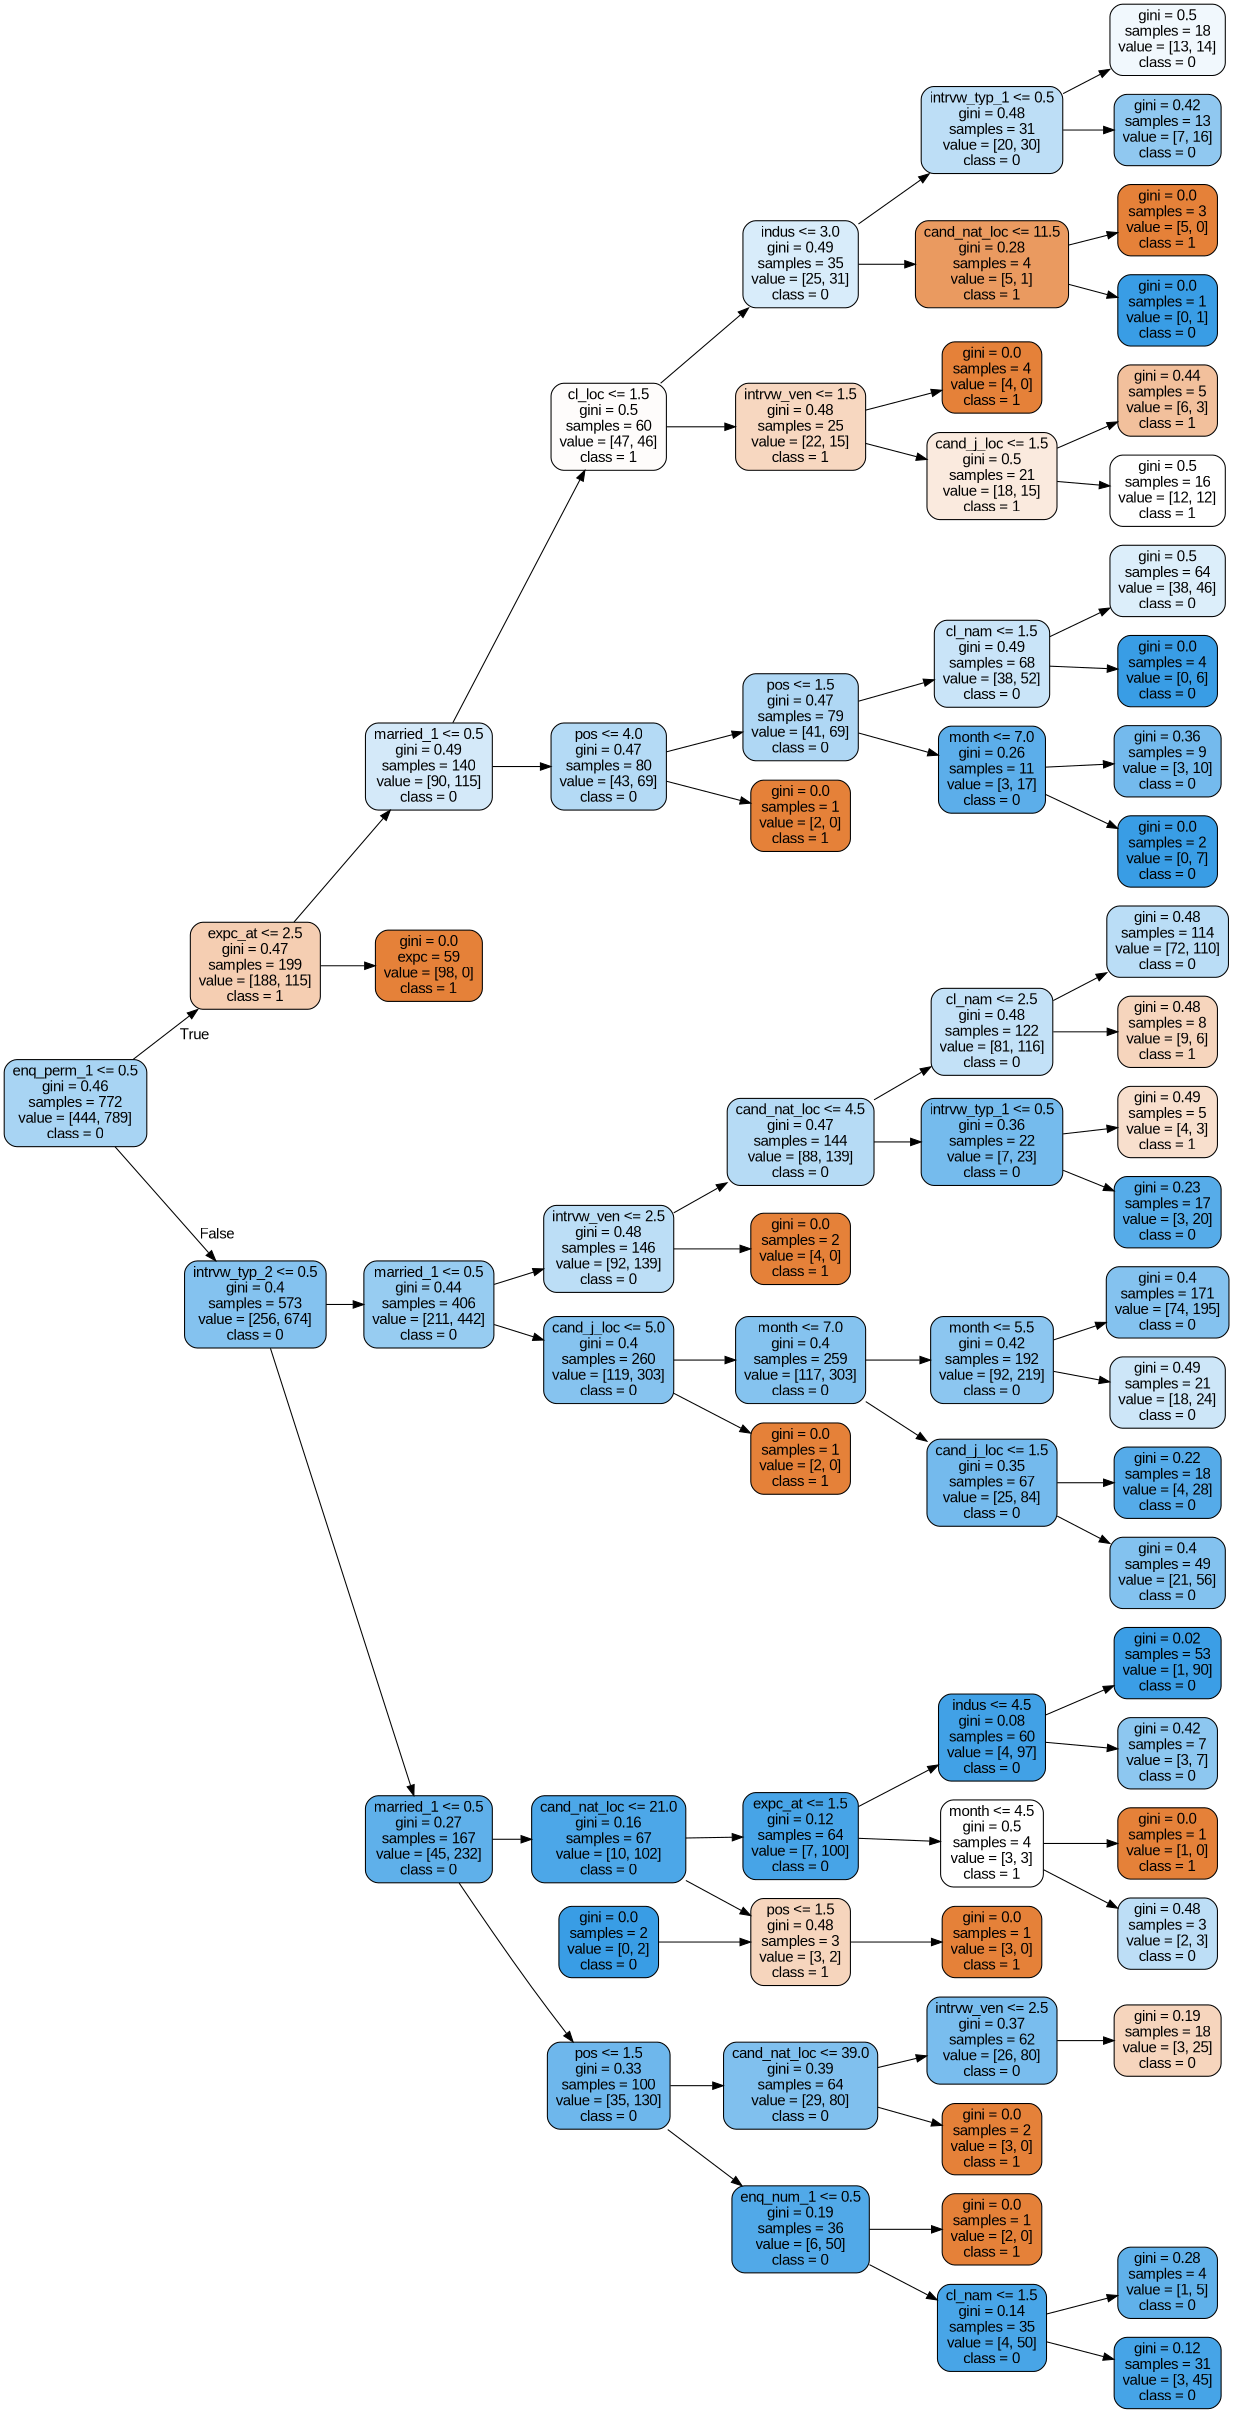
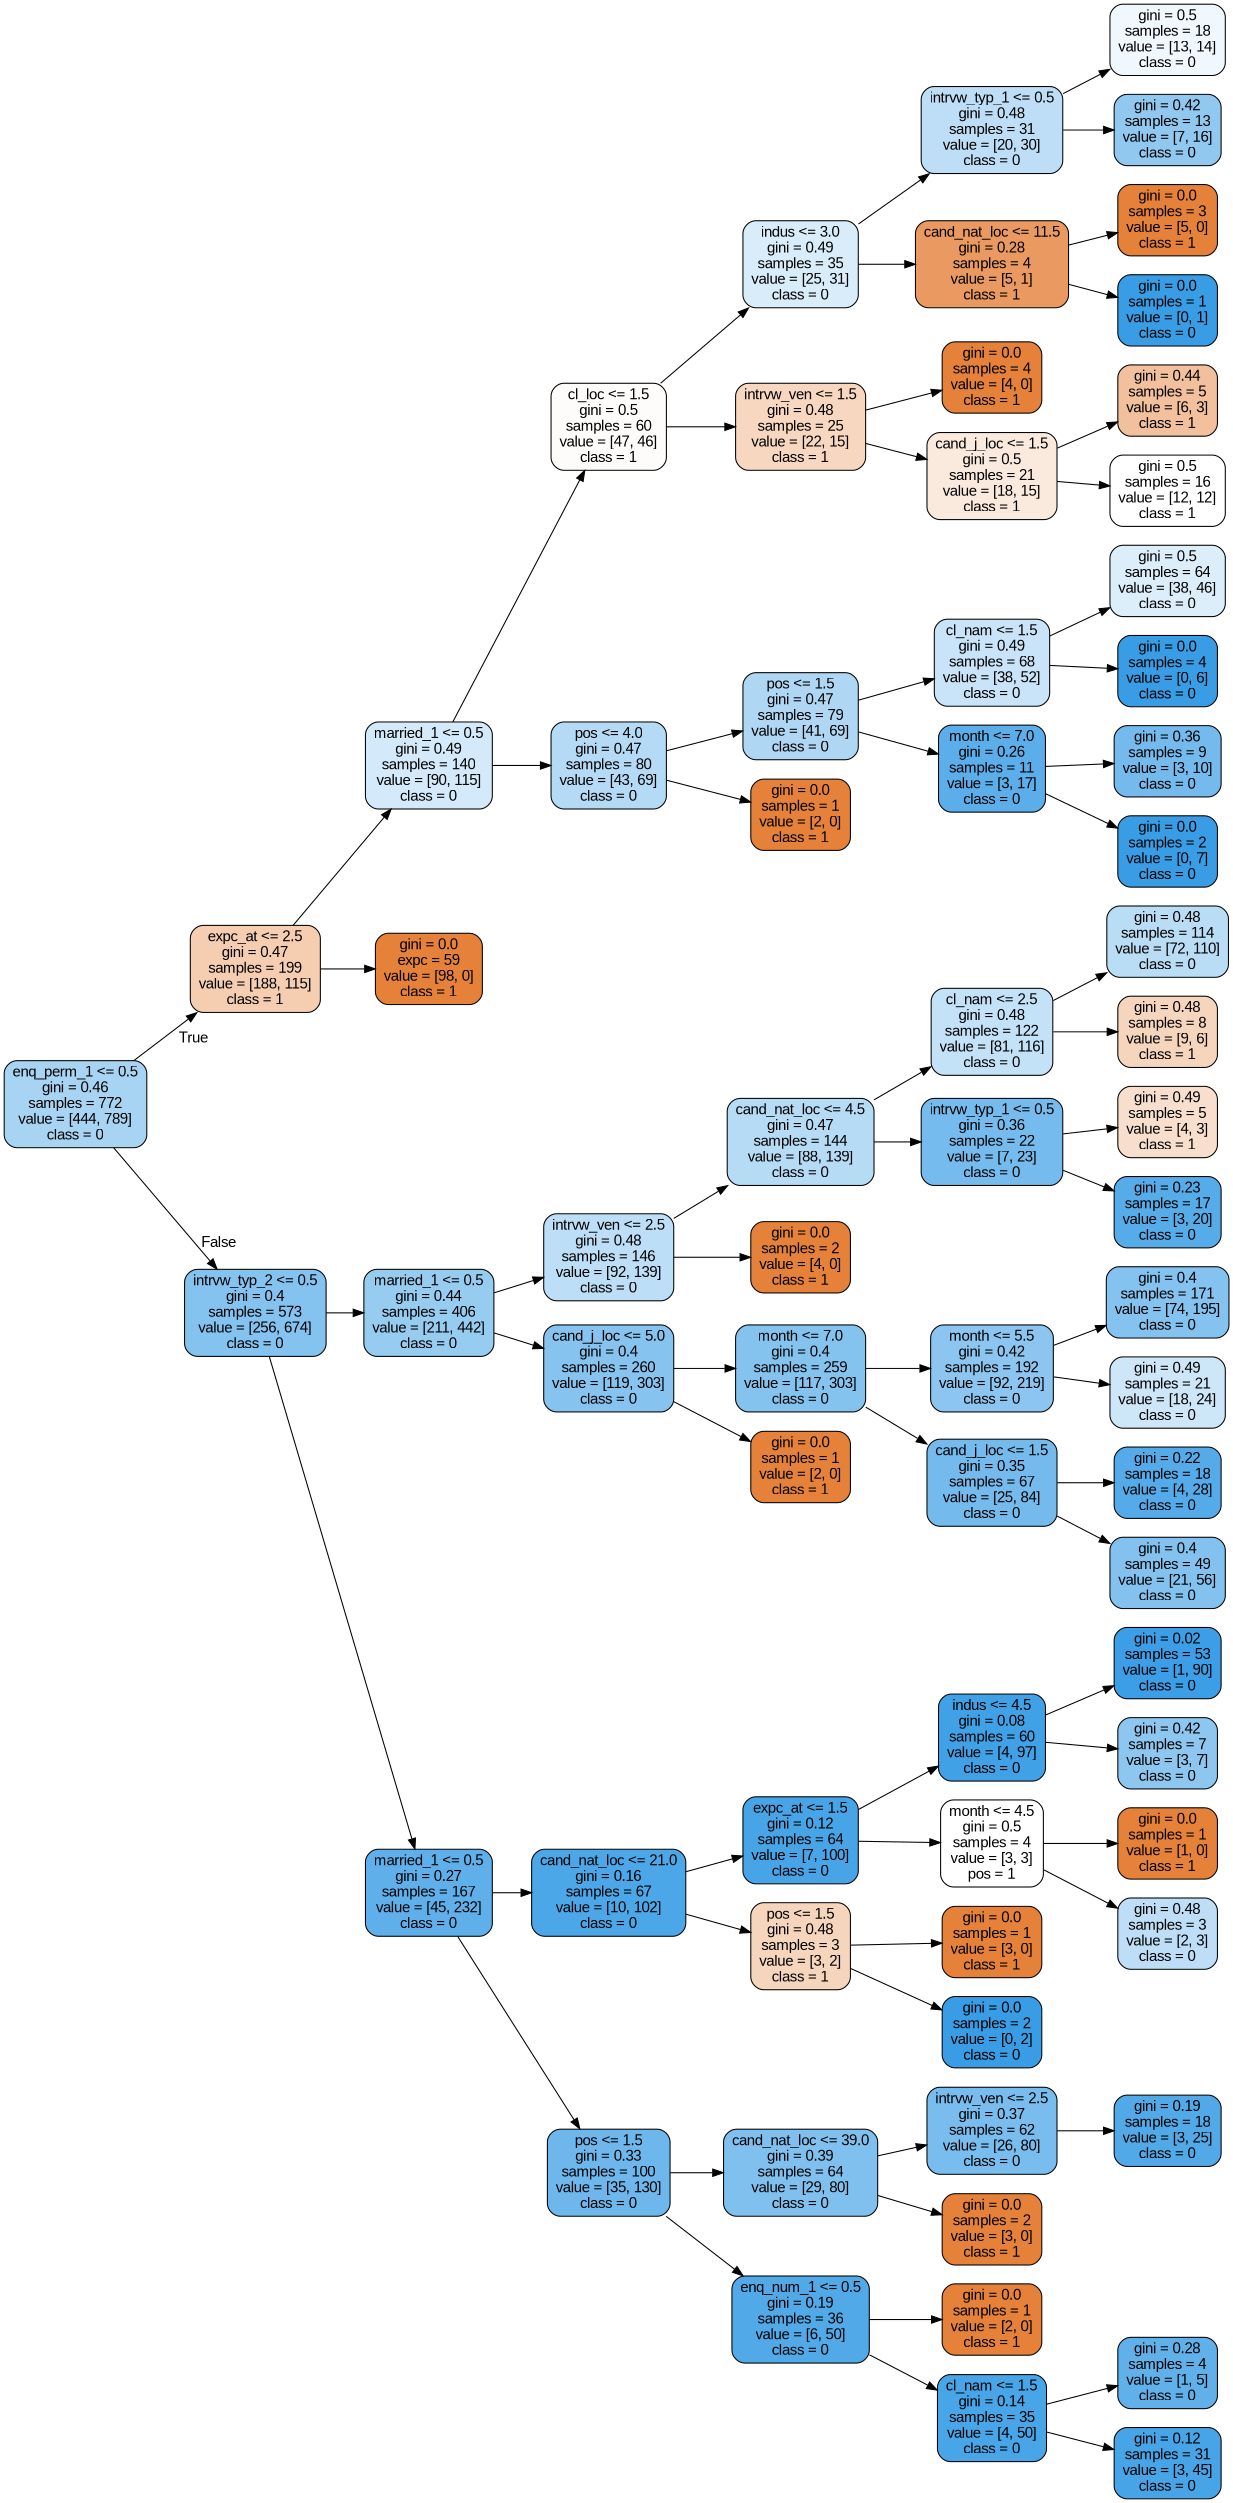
node "month <= 4.5 gini = 0.5 samples = 4 value = [3, 3] class = 1": label "month <= 4.5 gini = 0.5 samples = 4 value = [3, 3] class = 1" -> "month <= 4.5 gini = 0.5 samples = 4 value = [3, 3] pos = 1"
edge "gini = 0.0 samples = 2 value = [0, 2] class = 0" -> "pos <= 1.5 gini = 0.48 samples = 3 value = [3, 2] class = 1": reversed
node "gini = 0.19 samples = 18 value = [3, 25] class = 0": fillcolor #e5813955 -> #399de5e0
